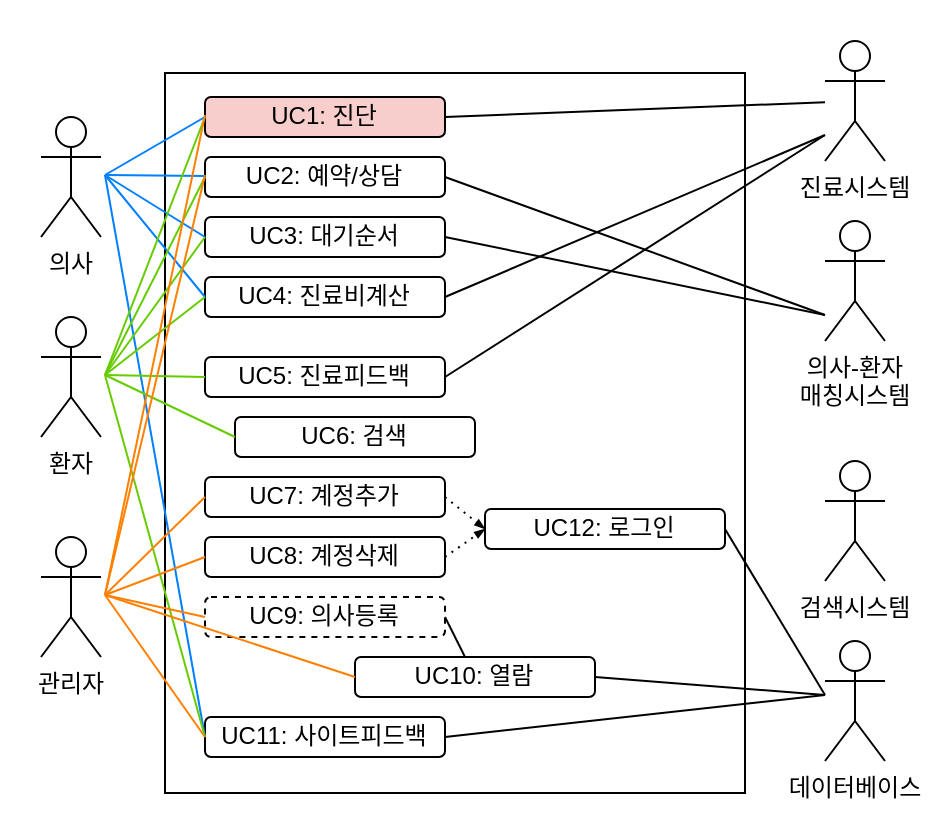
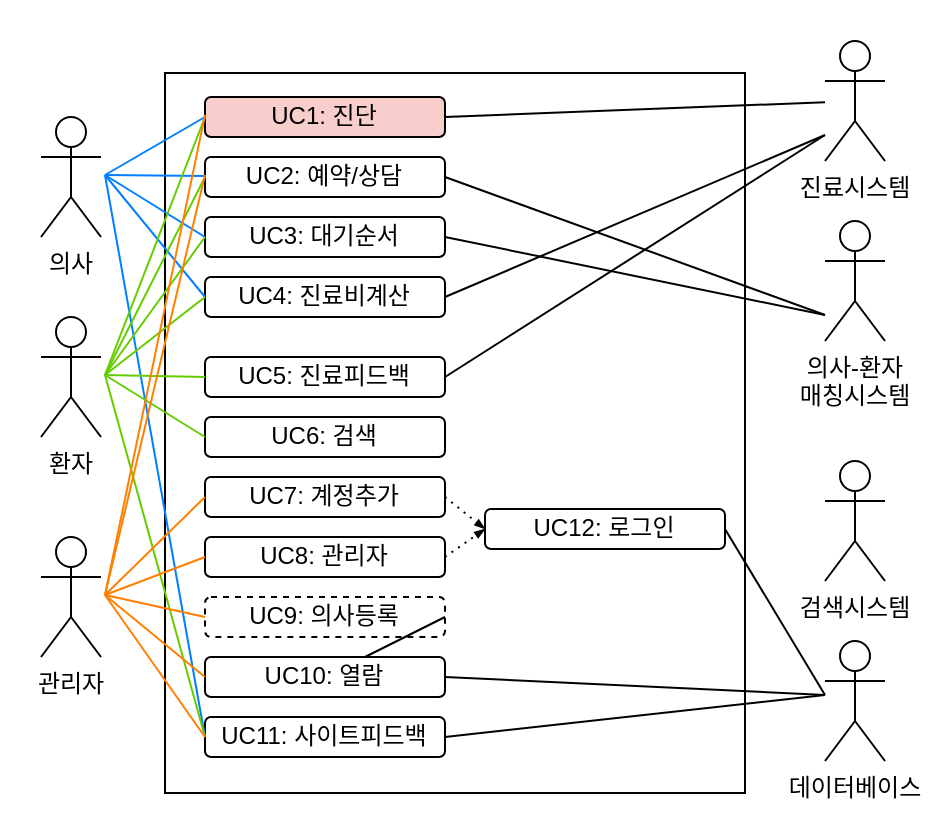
node "UC6: 검색": moved (355, 437) -> (325, 437)
node "UC8: 계정삭제": label "UC8: 계정삭제" -> "UC8: 관리자"
node "UC10: 열람": moved (475, 677) -> (325, 677)
